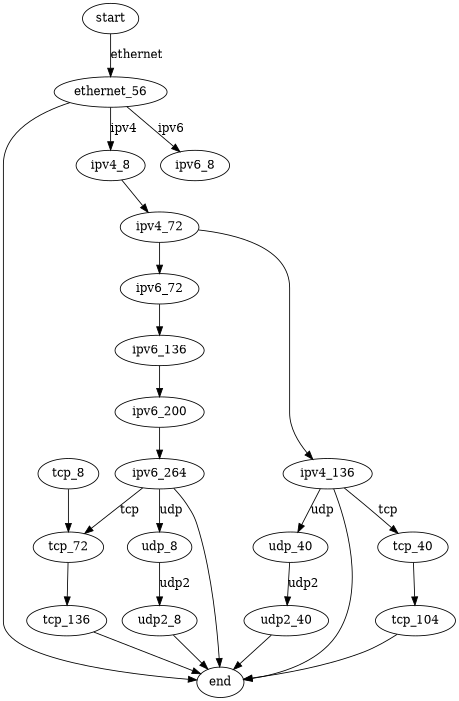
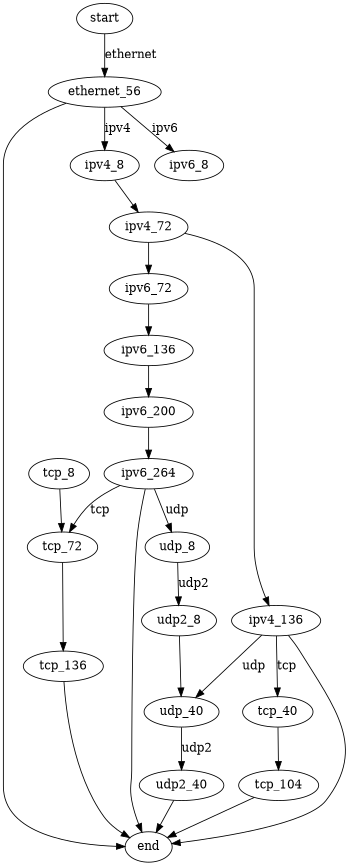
edge "udp2_8" -> "end": now "udp2_8" -> "udp_40"
